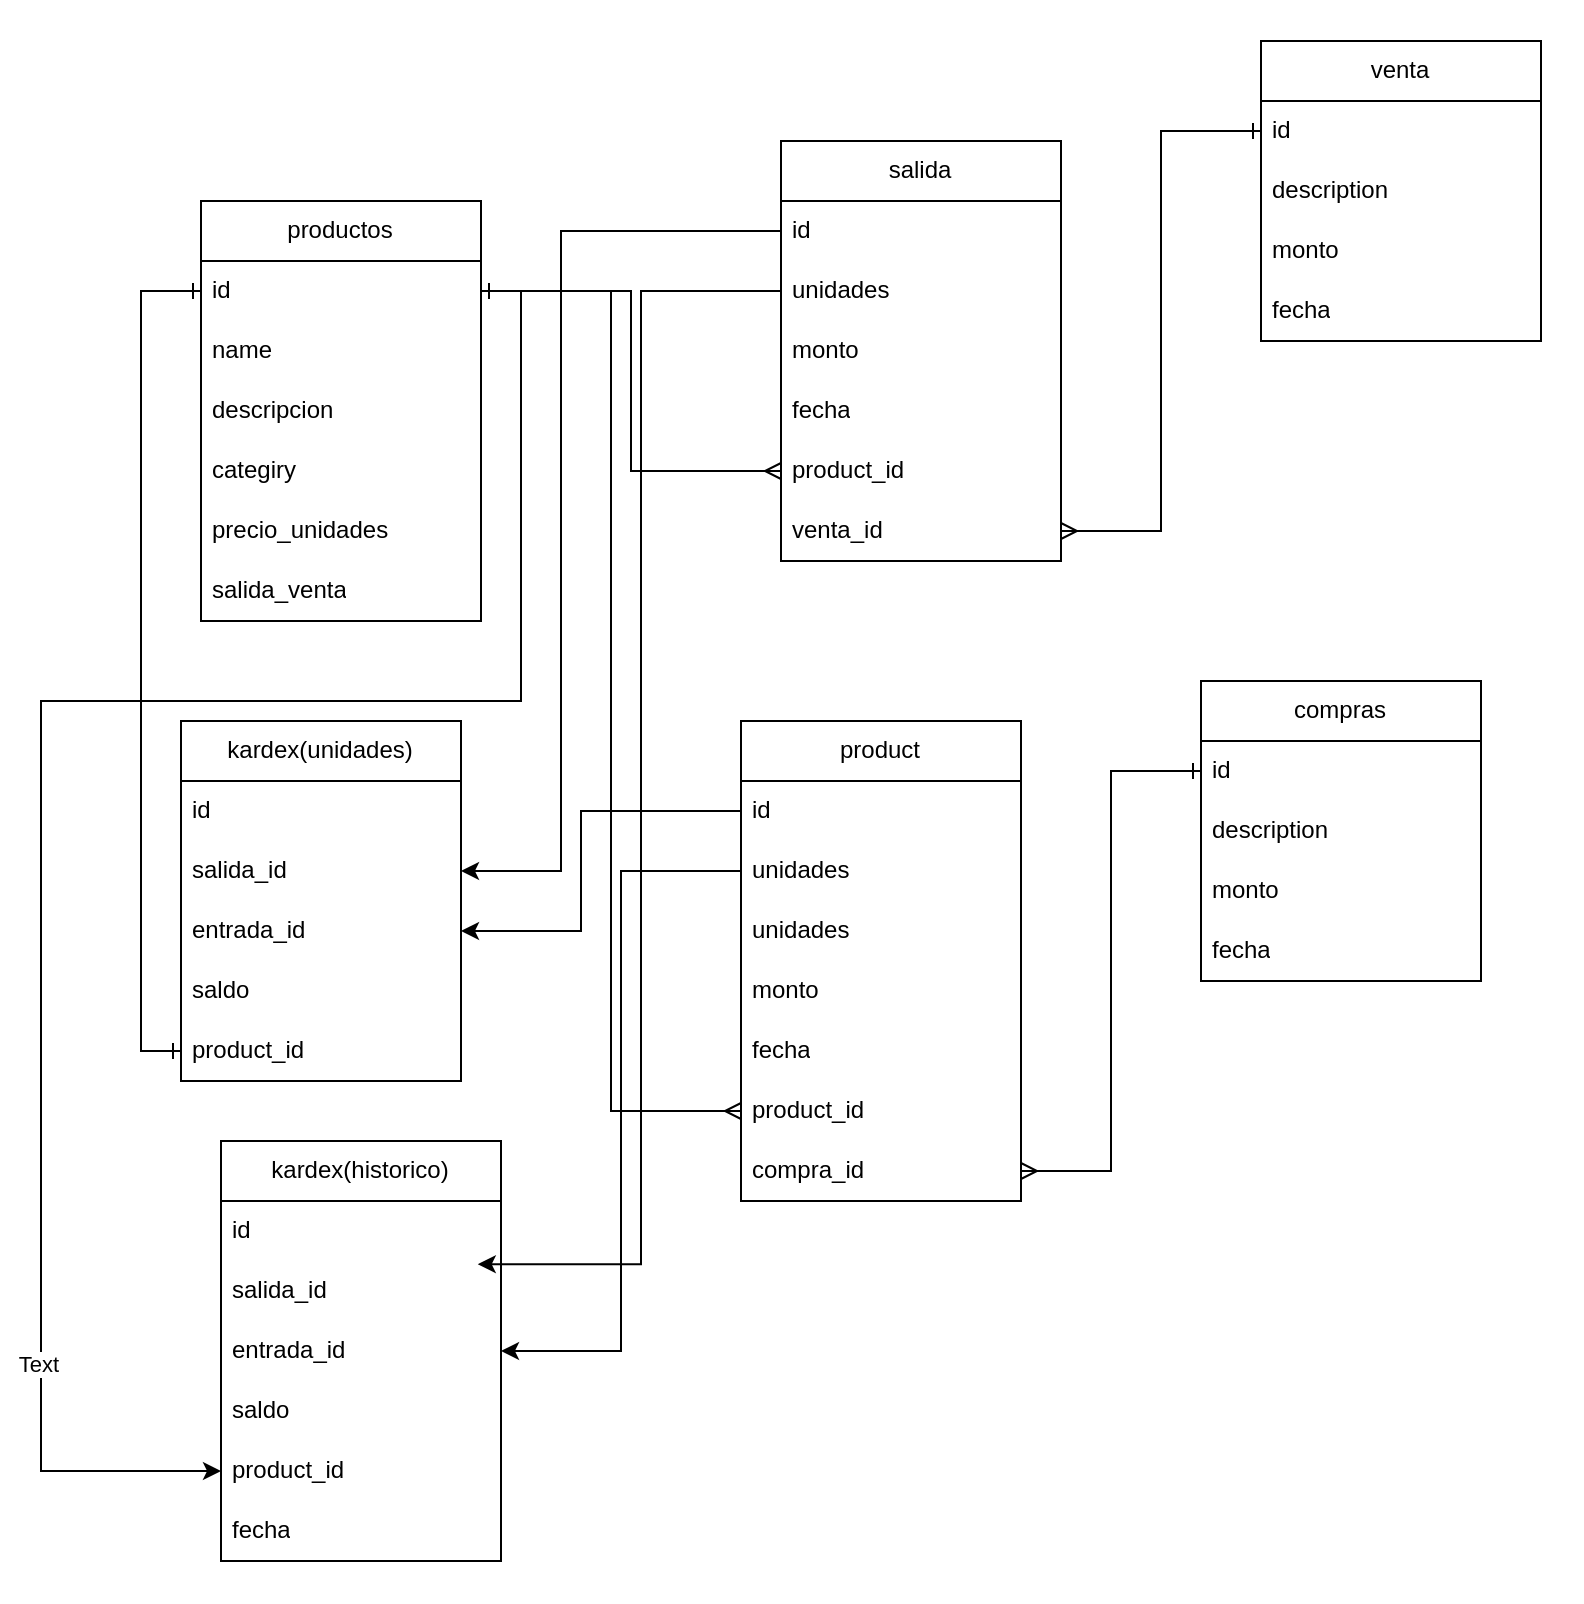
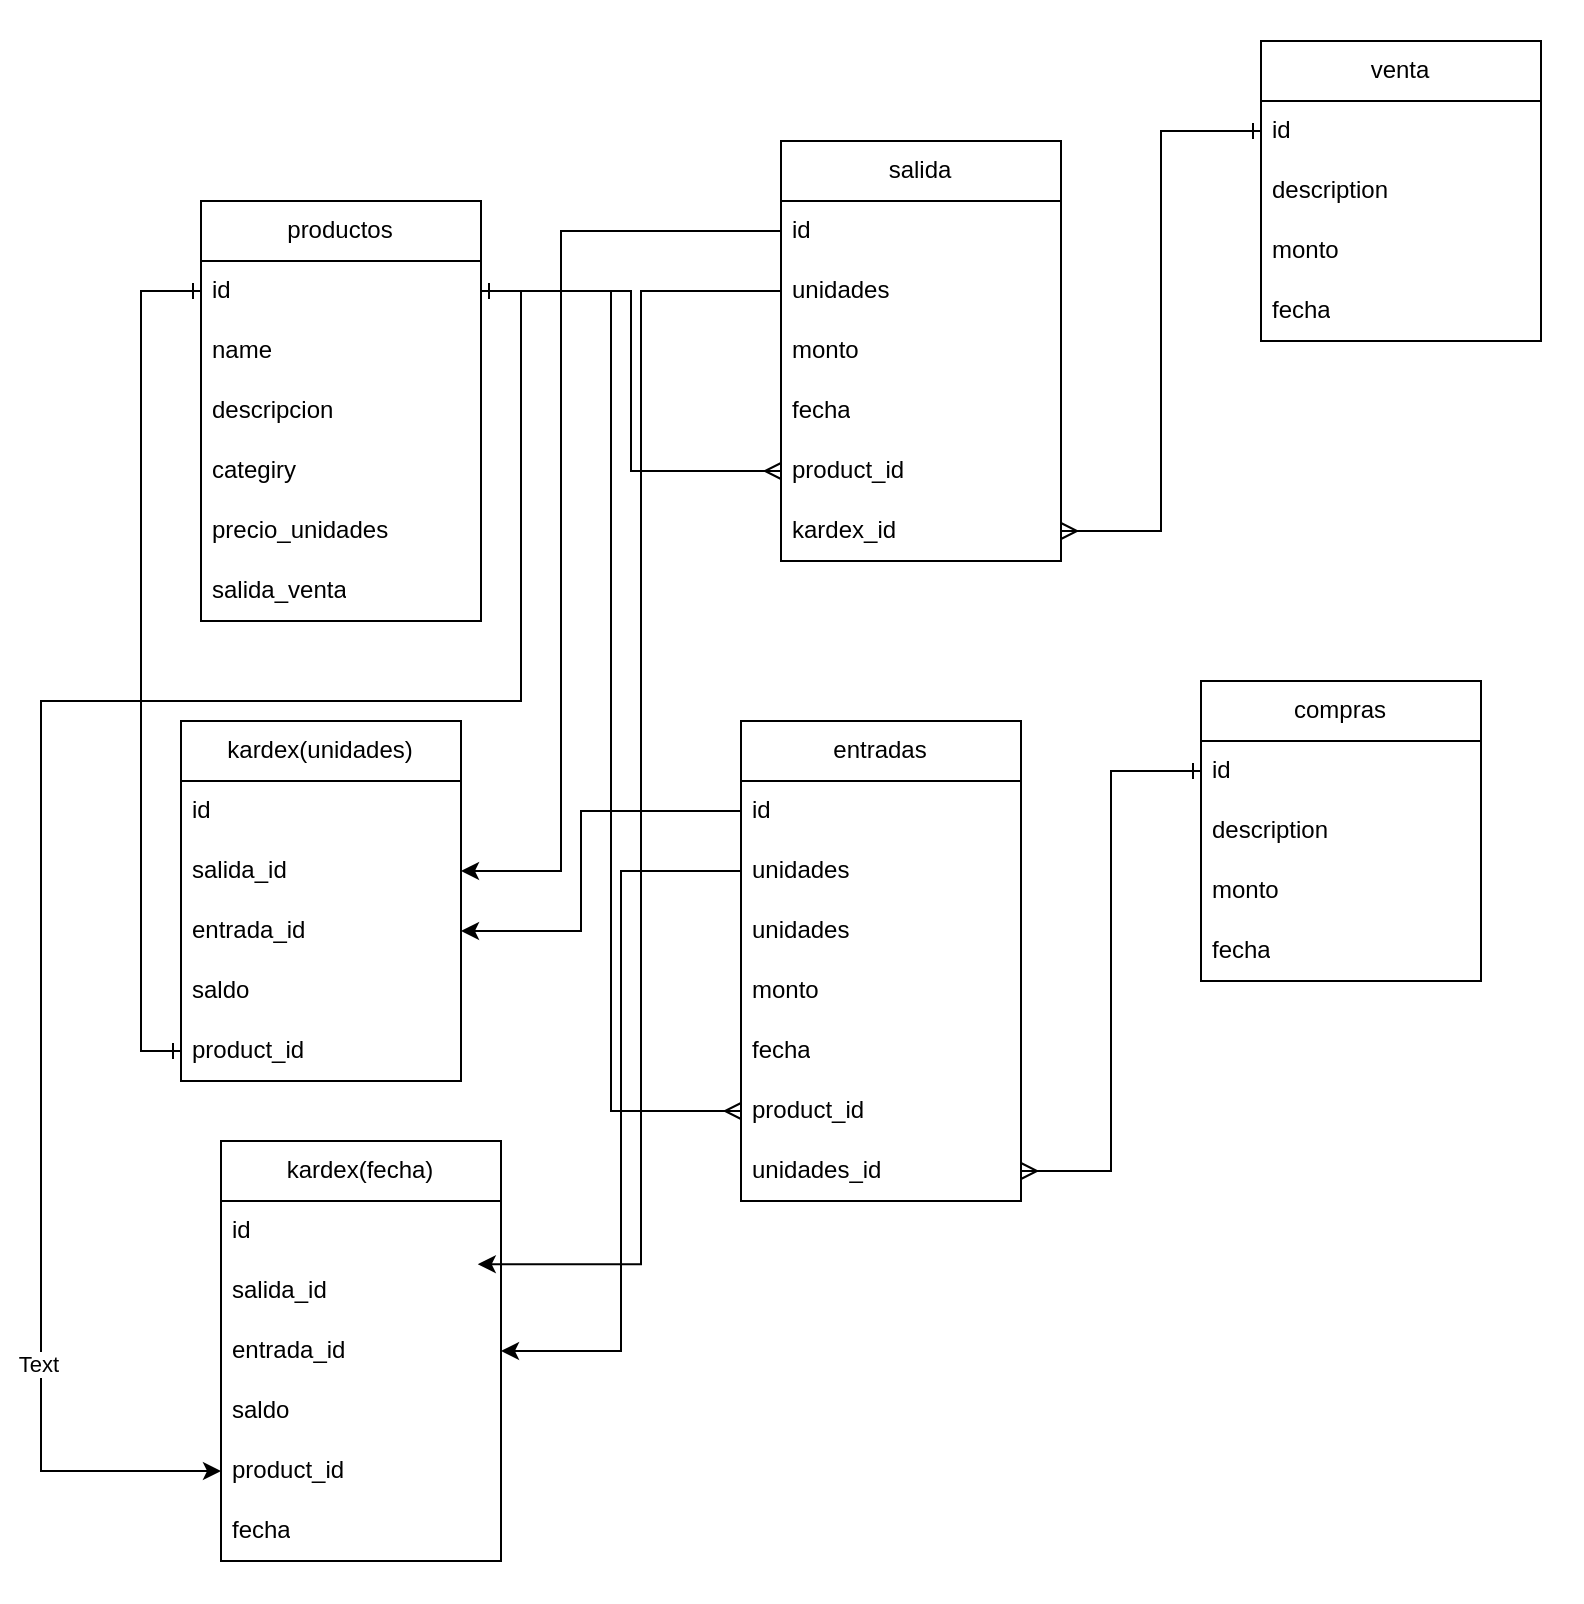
node "venta_id": label "venta_id" -> "kardex_id"
node "product": label "product" -> "entradas"
node "kardex(historico)": label "kardex(historico)" -> "kardex(fecha)"
node "compra_id": label "compra_id" -> "unidades_id"
